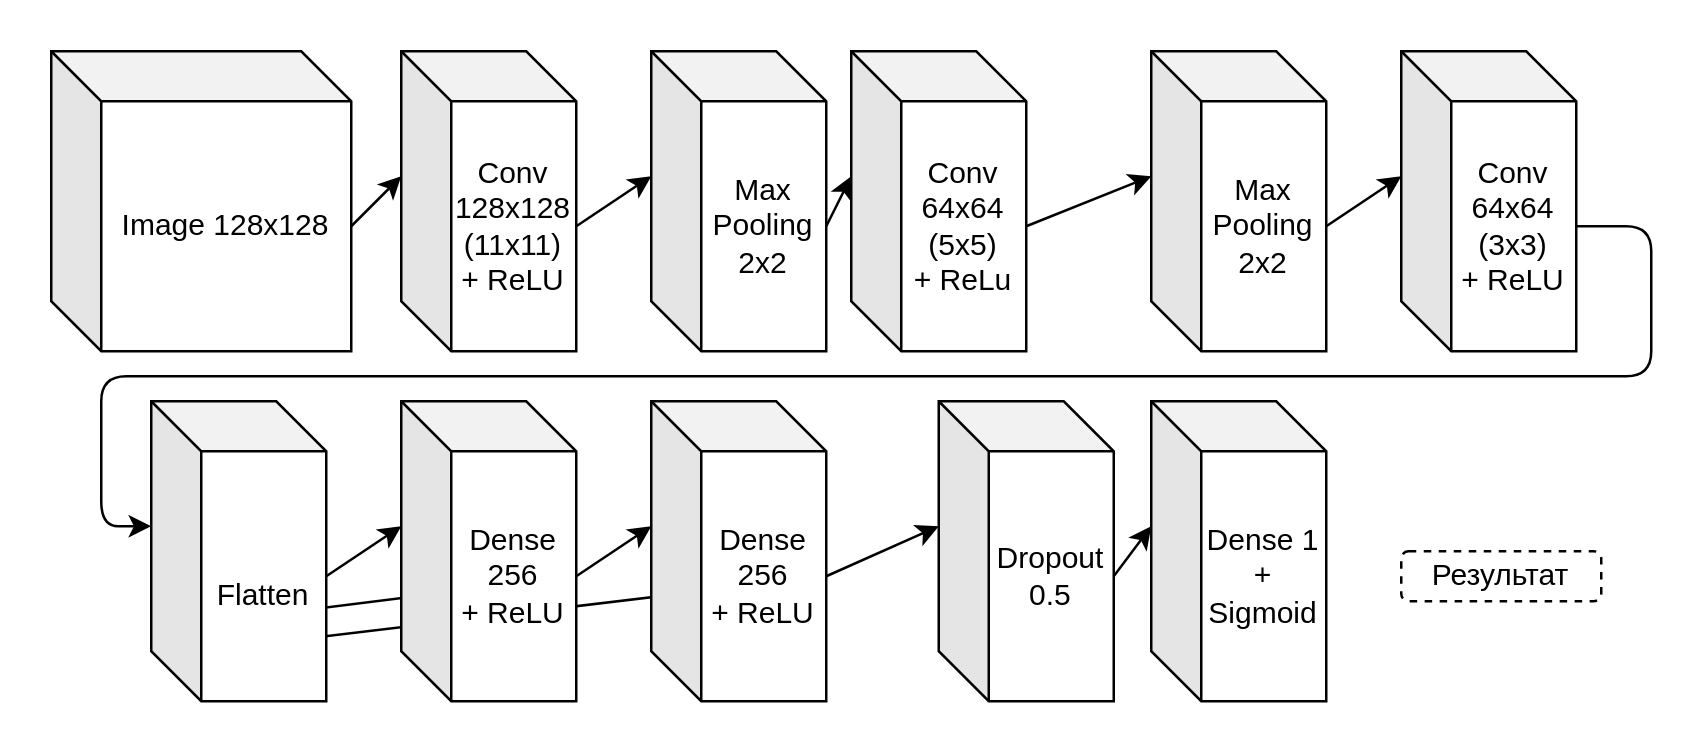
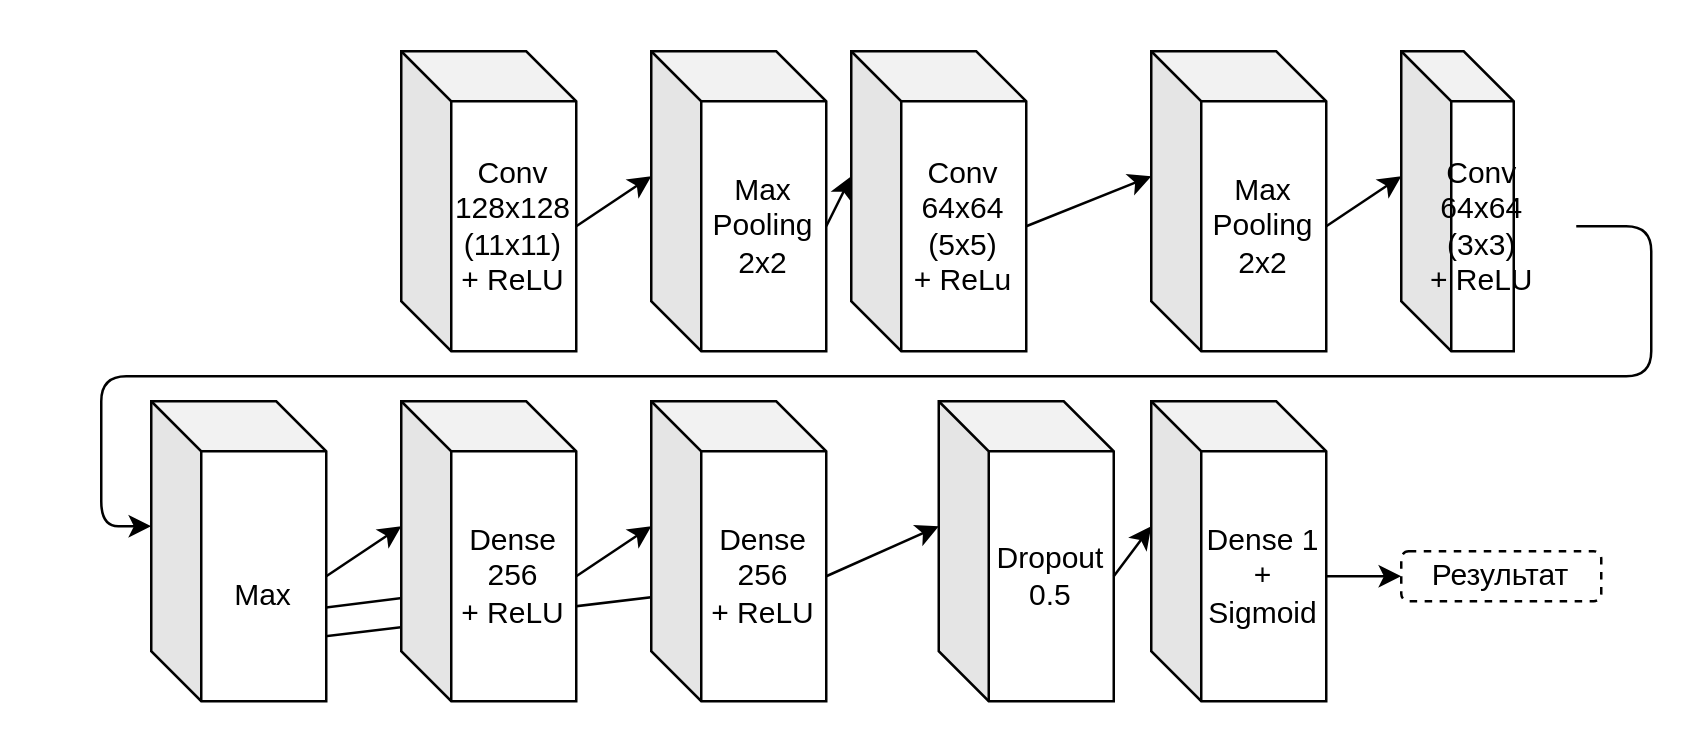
node "Image 128x128": removed
node "Conv 64x64 (3x3) + ReLU": size 175x300 -> 113x300
edge "Image 128x128" -> "Conv 128x128 (11x11) + ReLU": removed
node "Flatten": label "Flatten" -> "Max"
edge "Dense 1 + Sigmoid" -> "Результат": added
